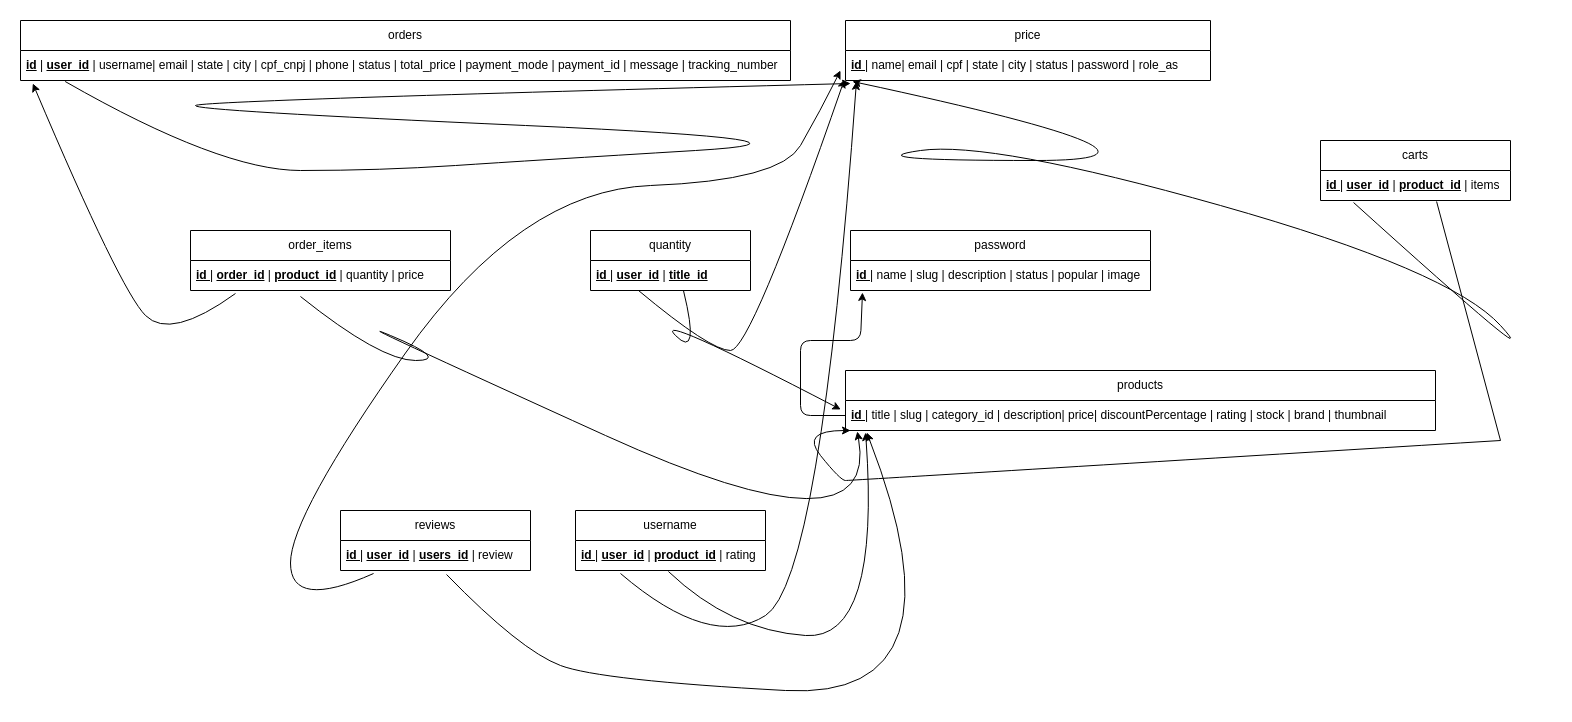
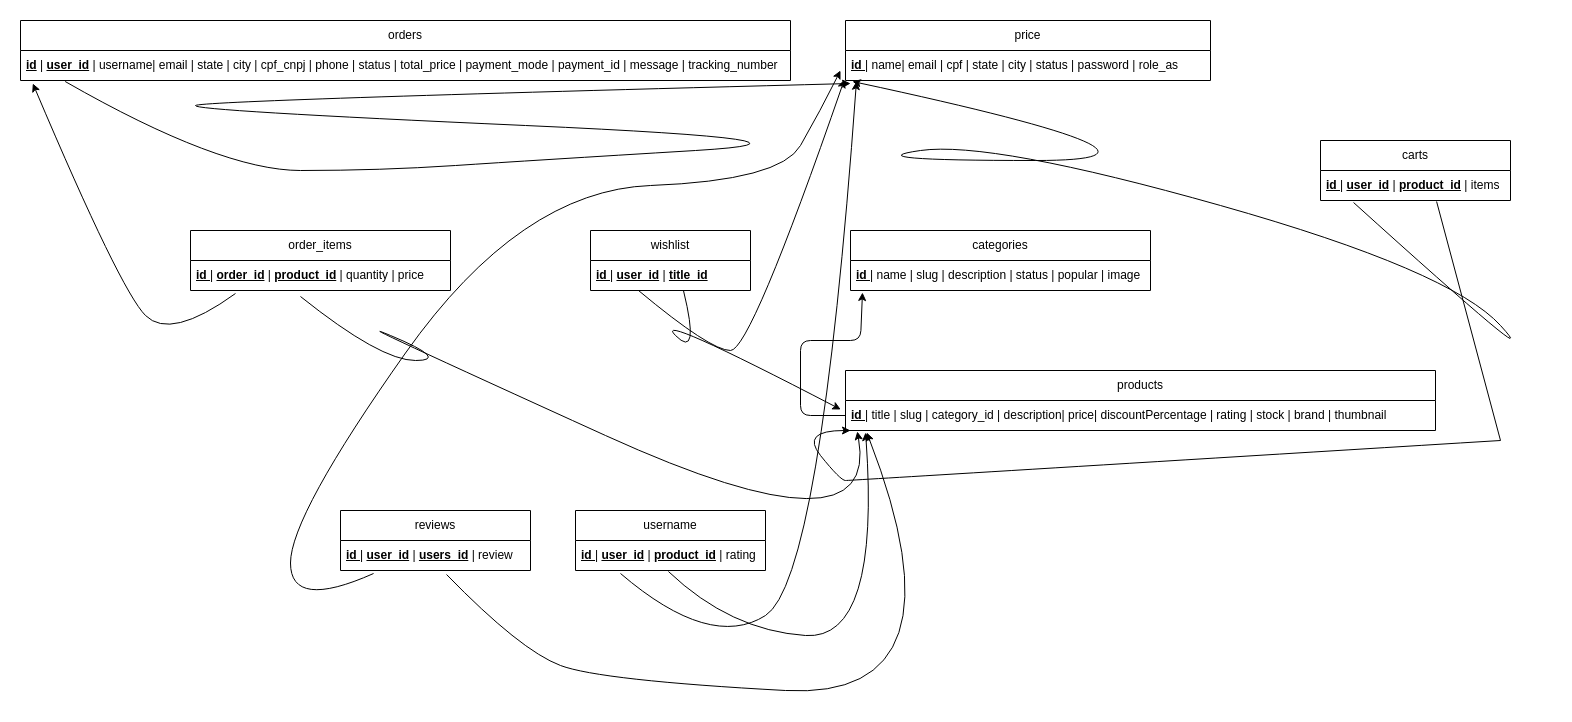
node "quantity": label "quantity" -> "wishlist"
node "password": label "password" -> "categories"
